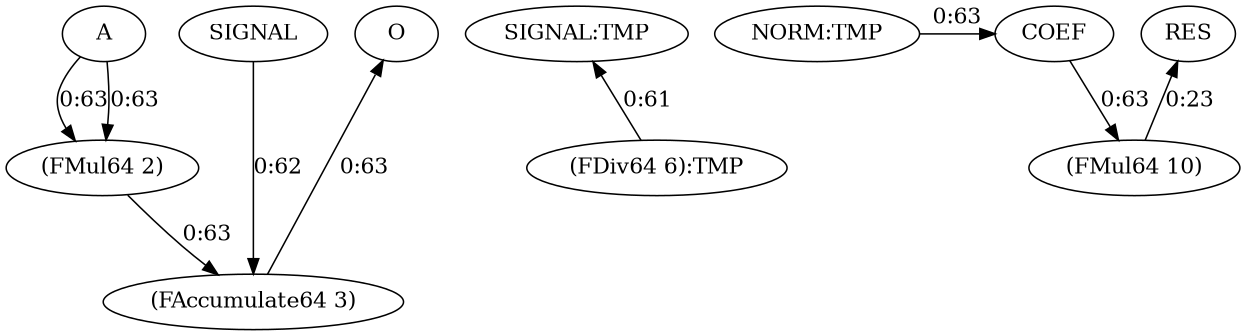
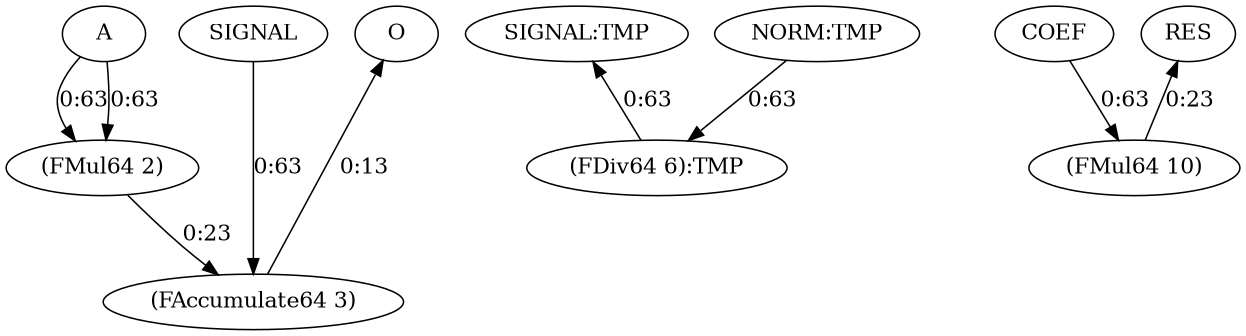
edge "NORM:TMP" -> "COEF": now "NORM:TMP" -> "(FDiv64 6):TMP"
edge "(FDiv64 6):TMP" -> "SIGNAL:TMP": label "0:61" -> "0:63"
edge "SIGNAL" -> "(FAccumulate64 3)": label "0:62" -> "0:63"
edge "(FAccumulate64 3)" -> "O": label "0:63" -> "0:13"
edge "(FMul64 2)" -> "(FAccumulate64 3)": label "0:63" -> "0:23"
